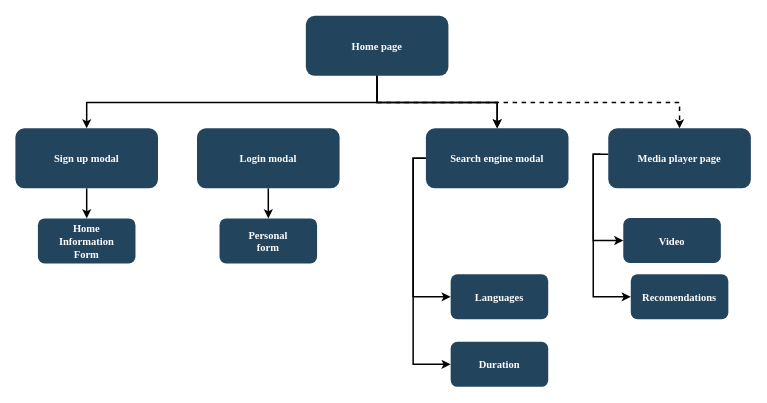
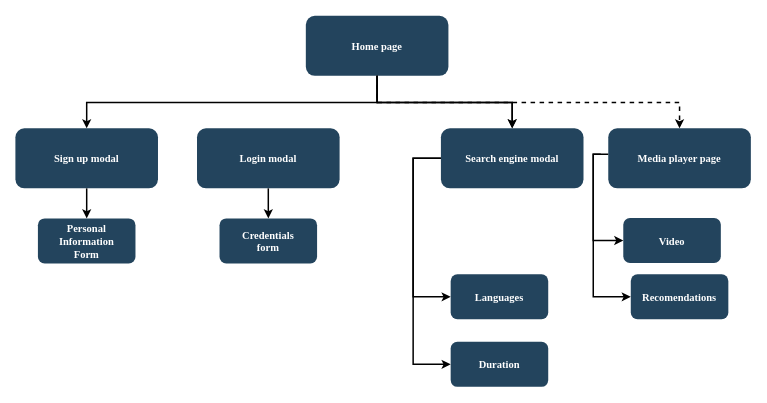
node "Search engine modal": moved (497, 158) -> (512, 158)
node "Home Information Form": label "Home Information Form" -> "Personal Information Form"
node "Personal form": label "Personal form" -> "Credentials form"
